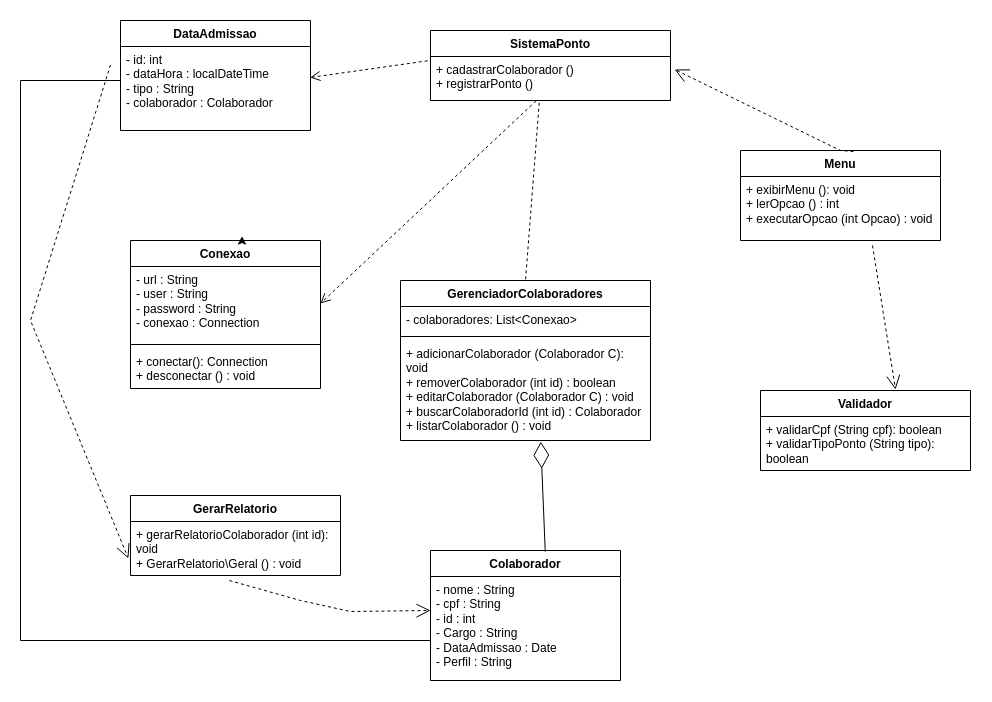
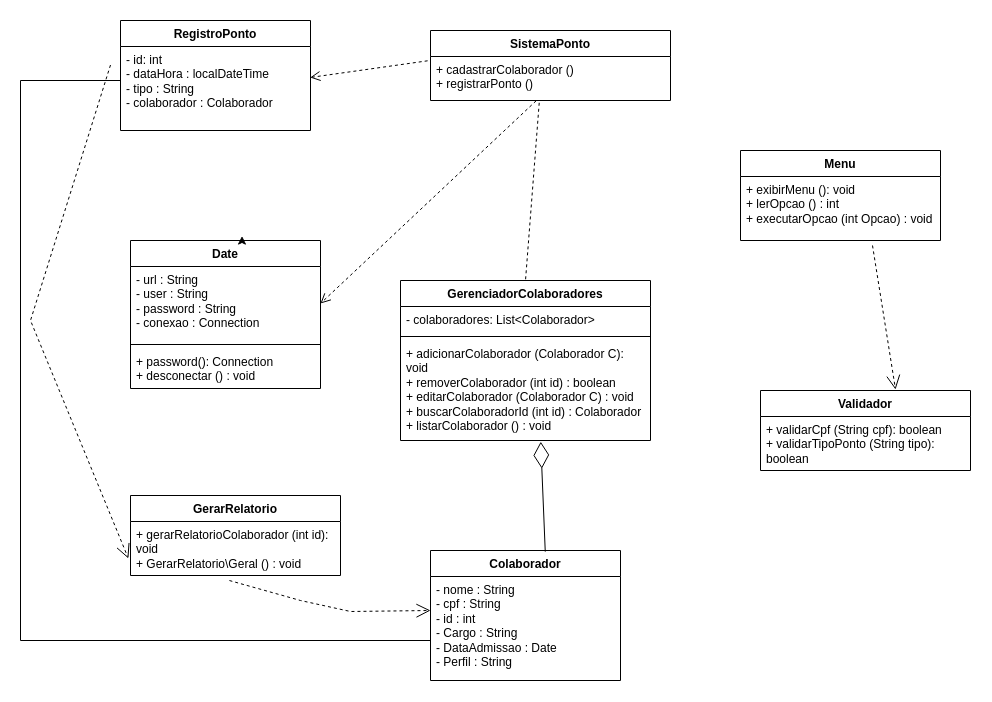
node "DataAdmissao": label "DataAdmissao" -> "RegistroPonto"
edge "Menu" -> "+ cadastrarColaborador () + registrarPonto ()": removed
node "Conexao": label "Conexao" -> "Date"
node "- colaboradores: List<Conexao>": label "- colaboradores: List<Conexao>" -> "- colaboradores: List<Colaborador>"
node "+ conectar(): Connection + desconectar () : void": label "+ conectar(): Connection + desconectar () : void" -> "+ password(): Connection + desconectar () : void"
